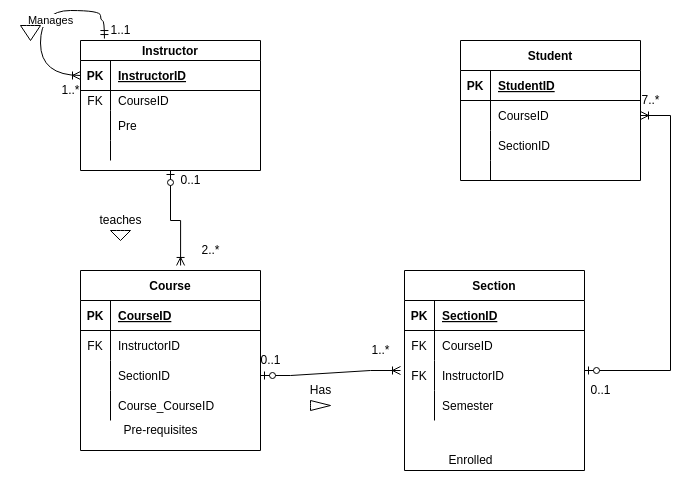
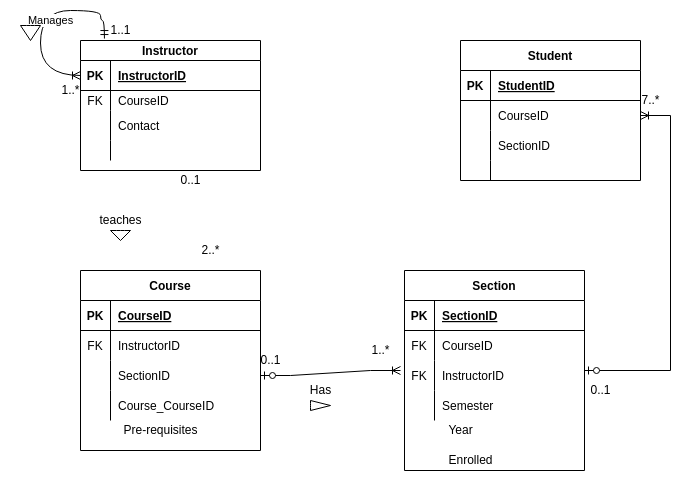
node "Pre": label "Pre" -> "Contact"
edge "Instructor" -- "Course": removed
node "Year": added
